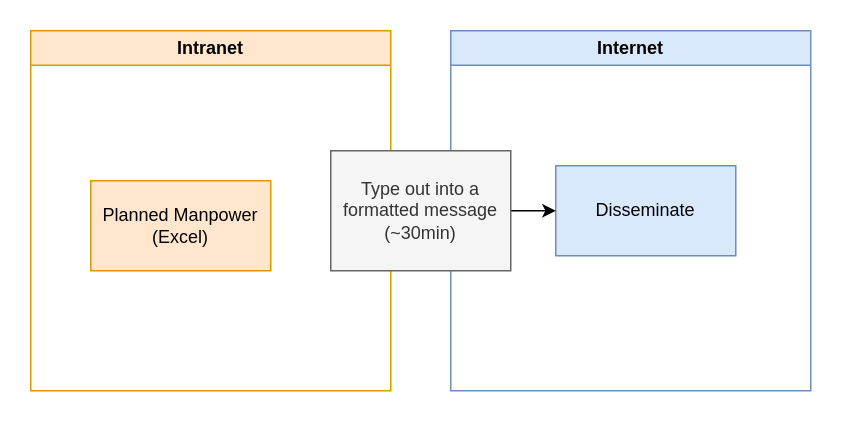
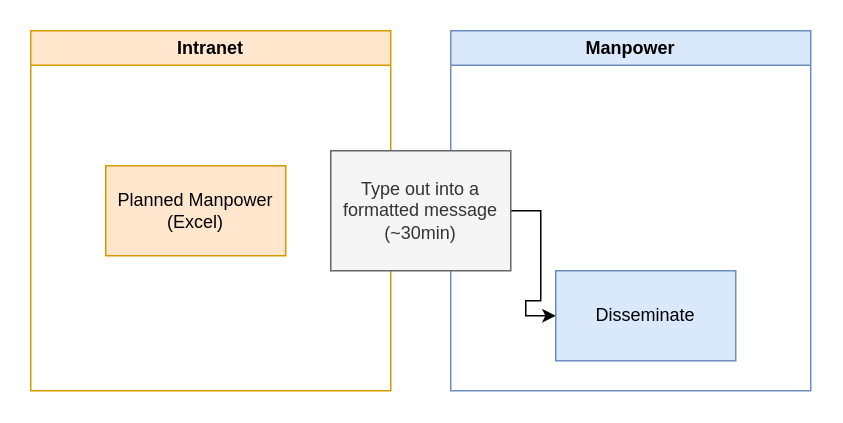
node "Internet": label "Internet" -> "Manpower"
node "Disseminate": moved (646, 211) -> (646, 316)
node "Planned Manpower (Excel)": moved (181, 226) -> (196, 211)
